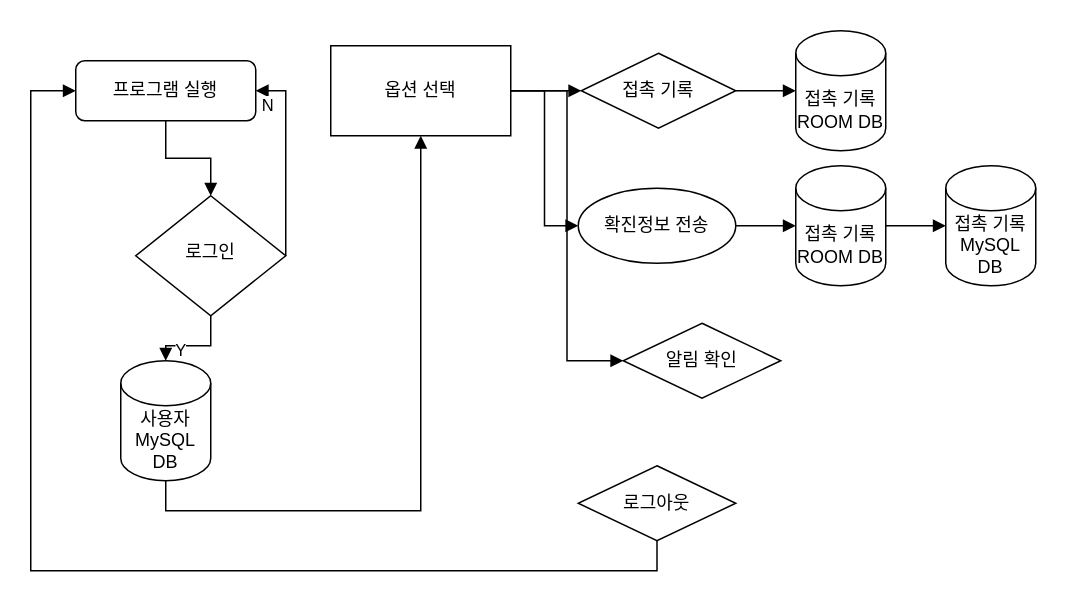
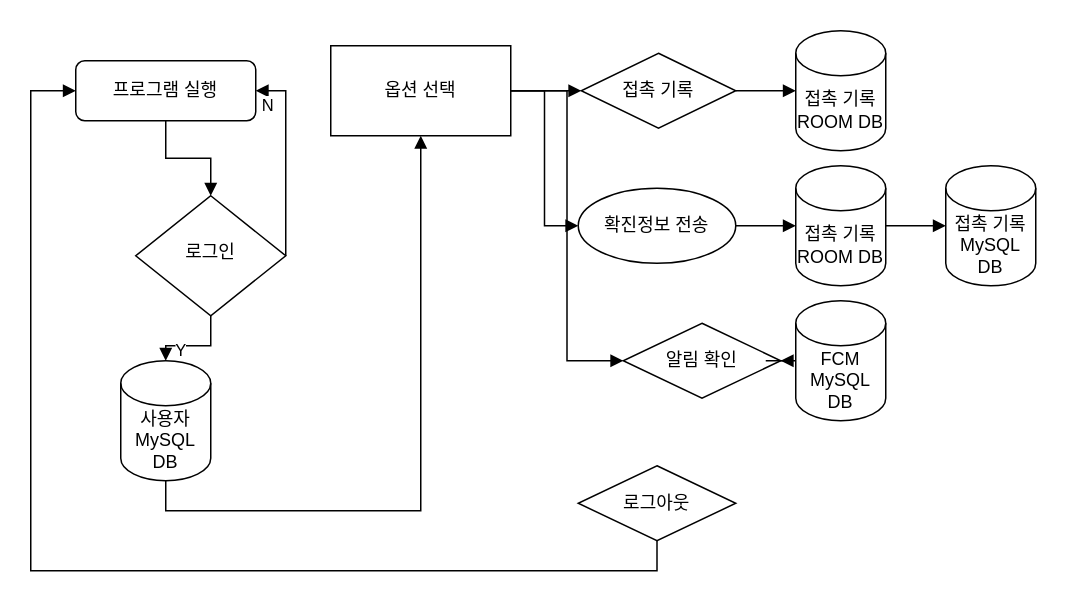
edge "FCM MySQL DB" -> "알림 확인": added
node "FCM MySQL DB": added
